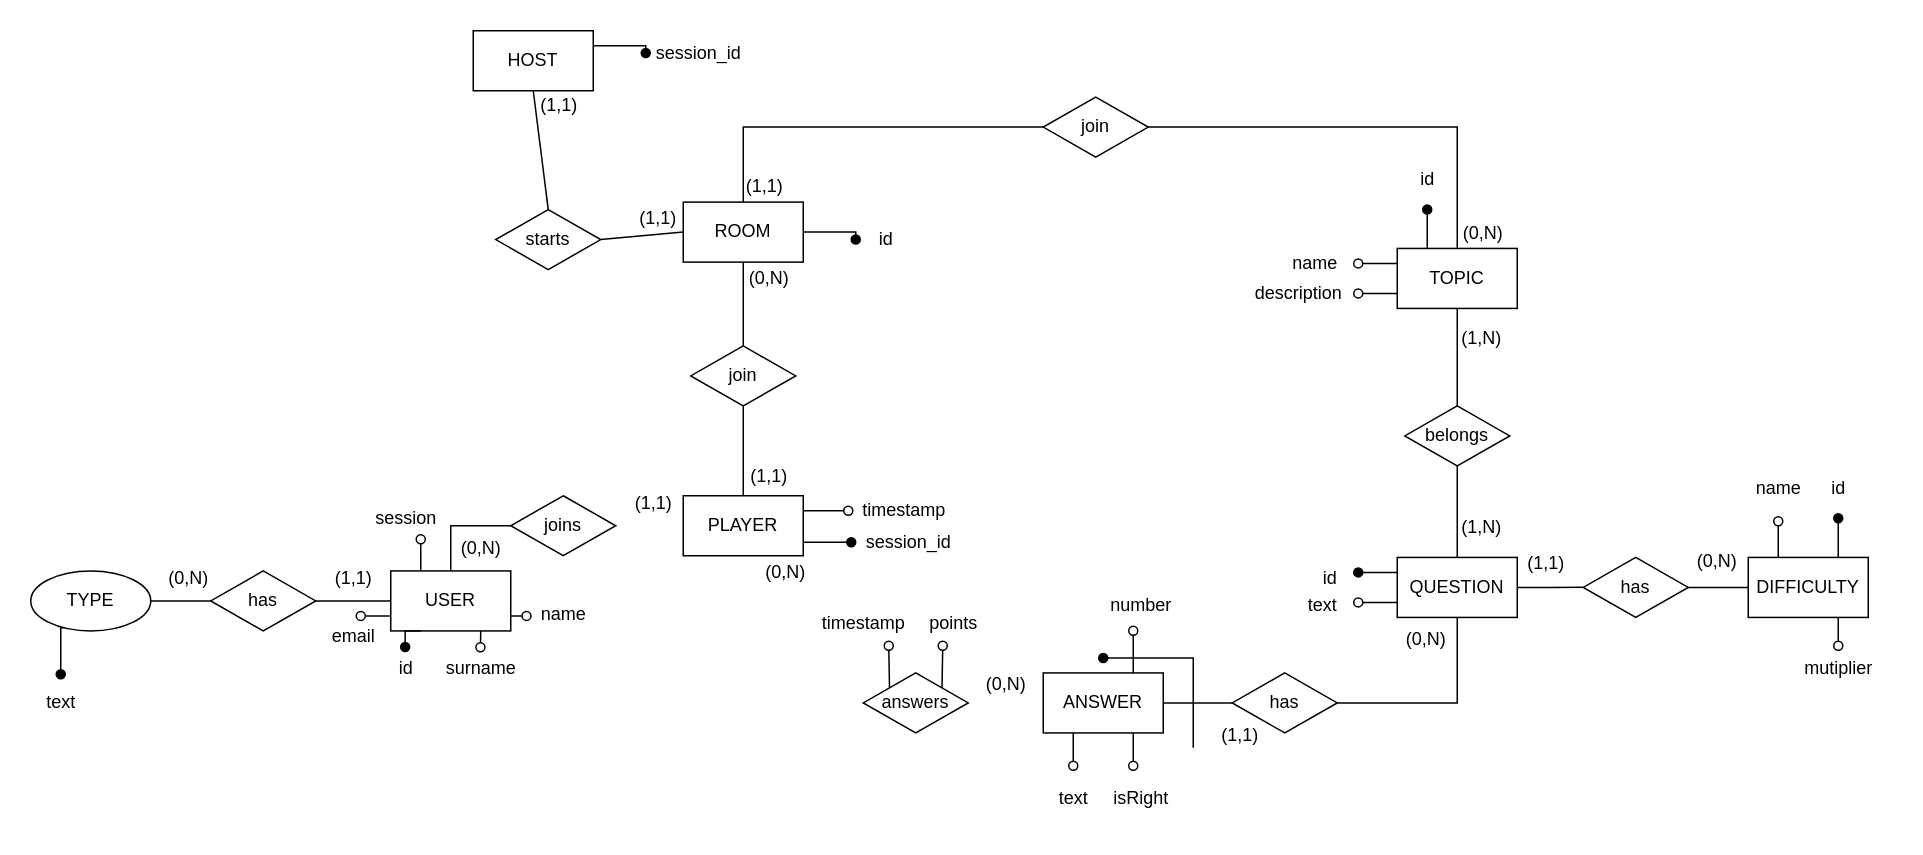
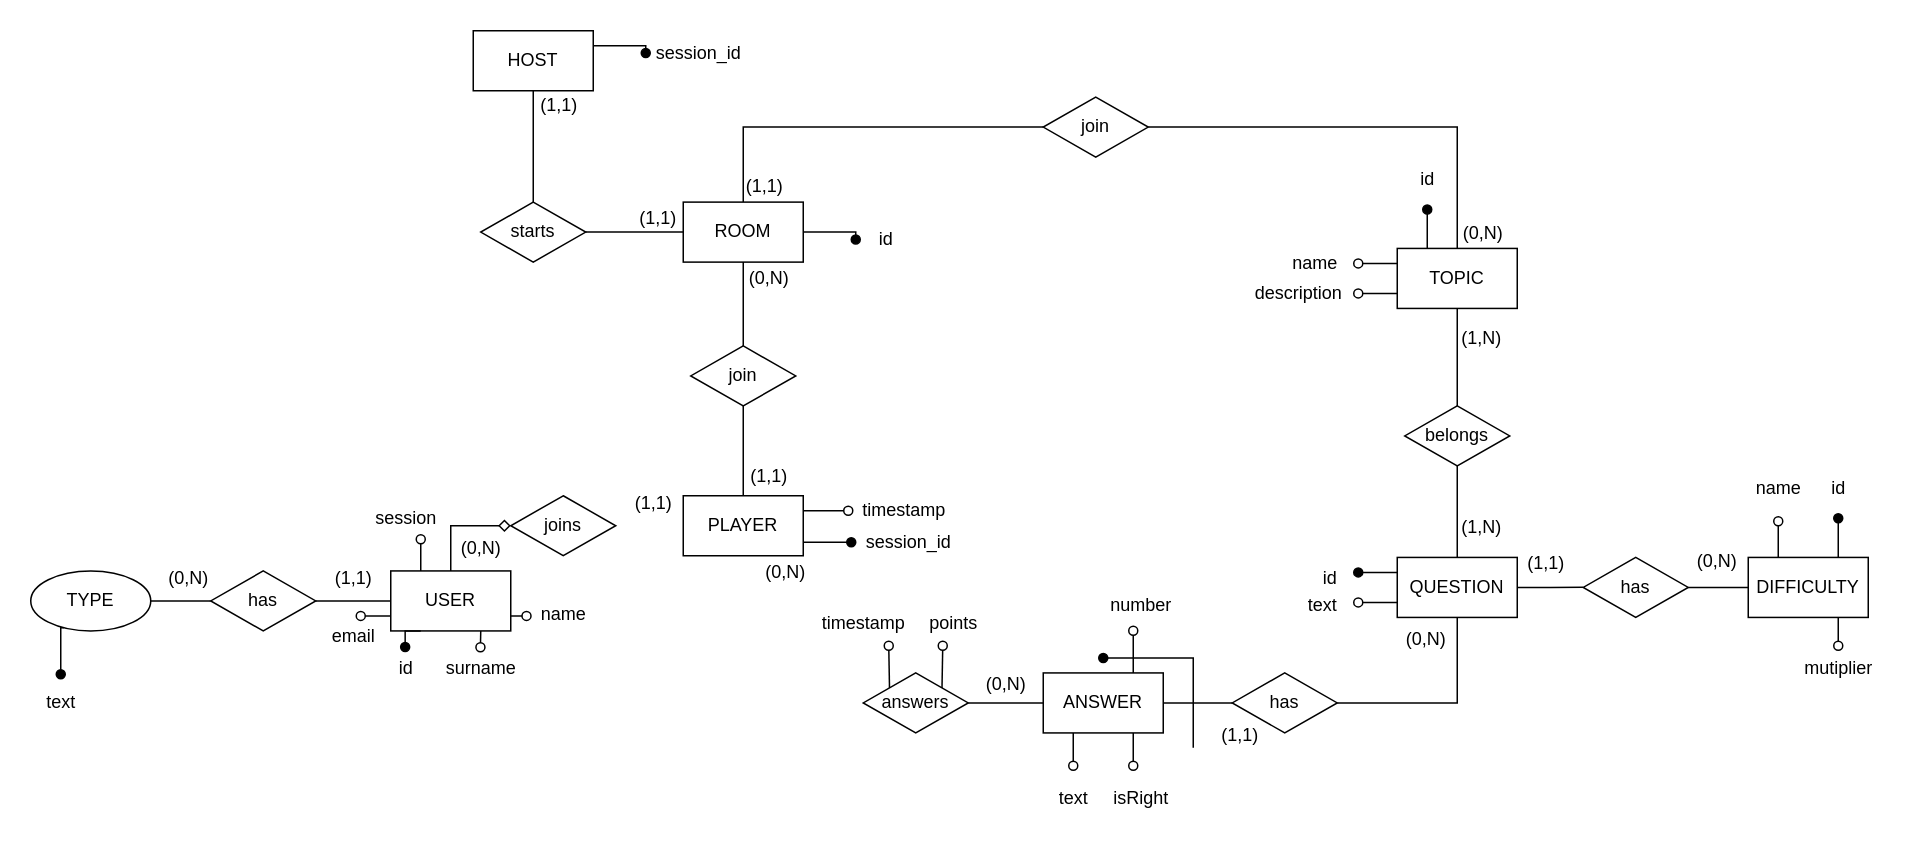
node "starts": moved (548, 240) -> (533, 232)
edge "joins" -- "USER": arrowhead none -> diamond
edge "answers" -- "ANSWER": added
